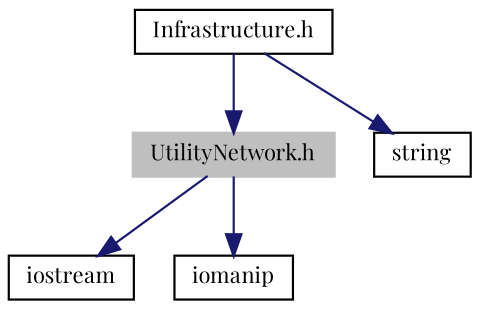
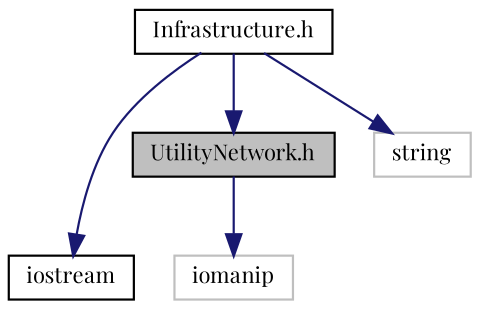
node "UtilityNetwork.h": color grey75 -> black
node "string": color black -> grey75
edge "UtilityNetwork.h" -> "iostream": now "Infrastructure.h" -> "iostream"
node "iomanip": color black -> grey75
